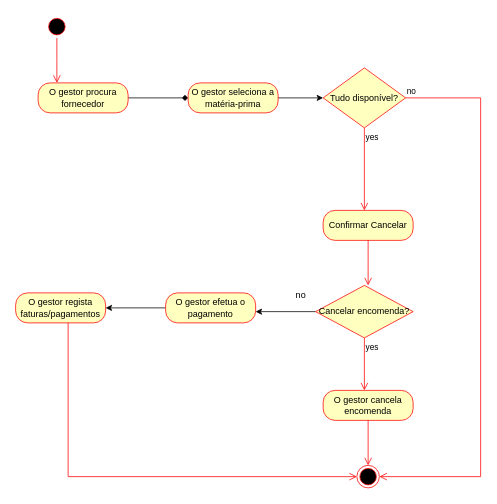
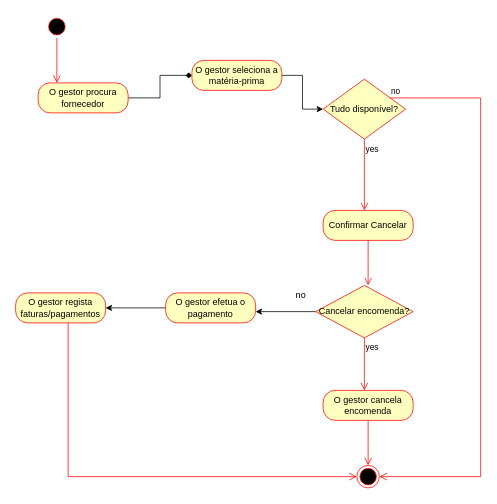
node "O gestor seleciona a matéria-prima": moved (233, 98) -> (237, 75)
node "Tudo disponível?": moved (364, 98) -> (364, 109)
